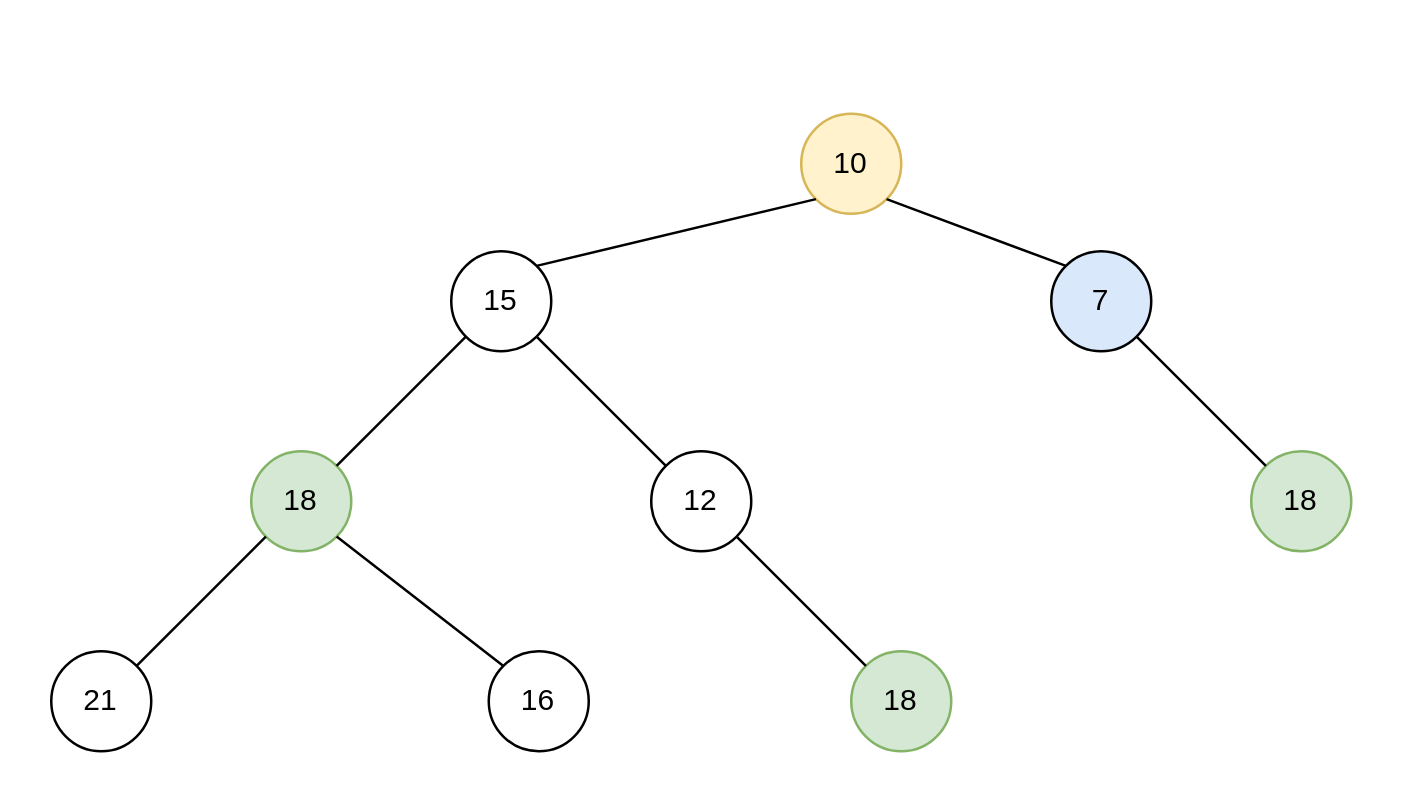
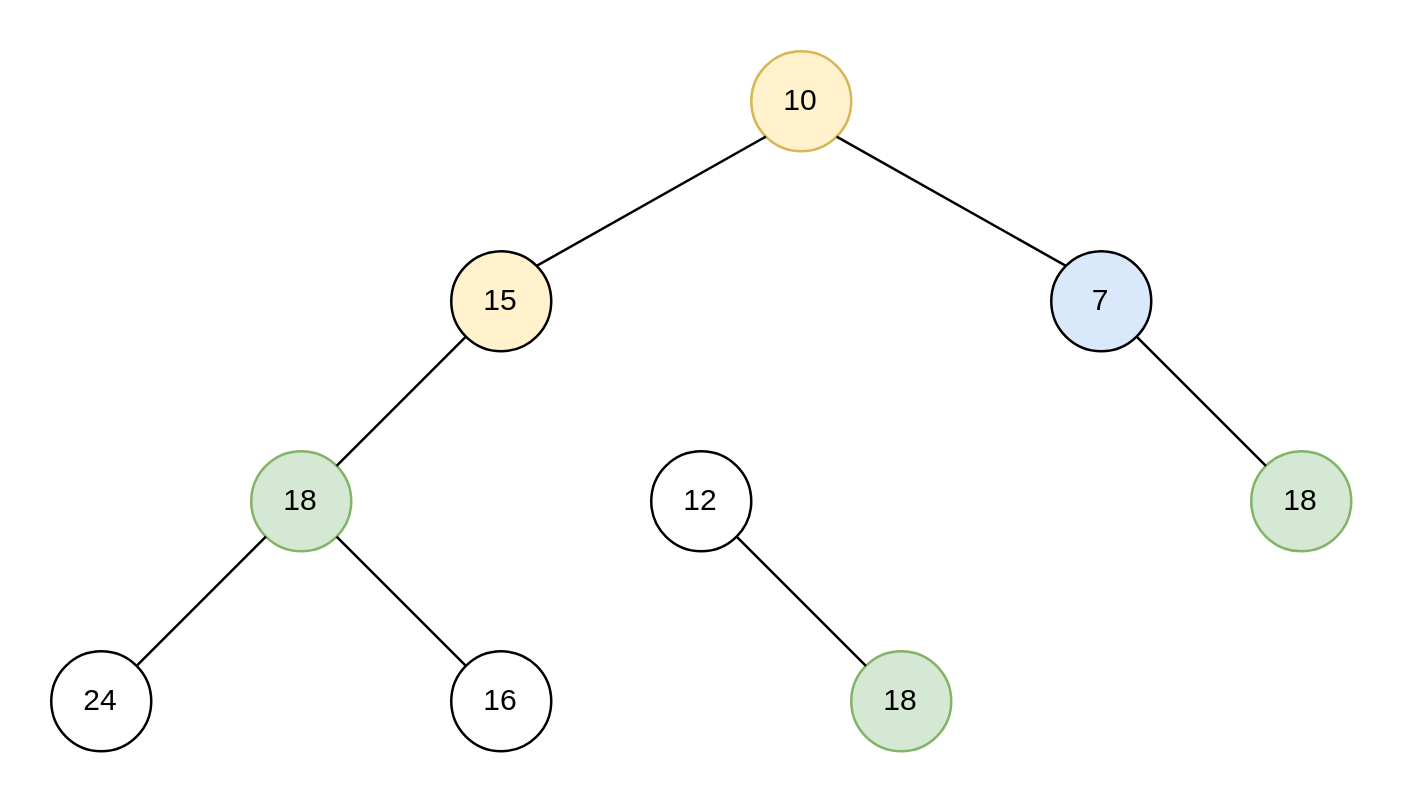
node "10": moved (851, 164) -> (801, 101)
node "15": fillcolor #ffffff -> #fff2cc
edge "15" -- "12": removed
node "21": label "21" -> "24"
node "16": moved (539, 701) -> (501, 701)
